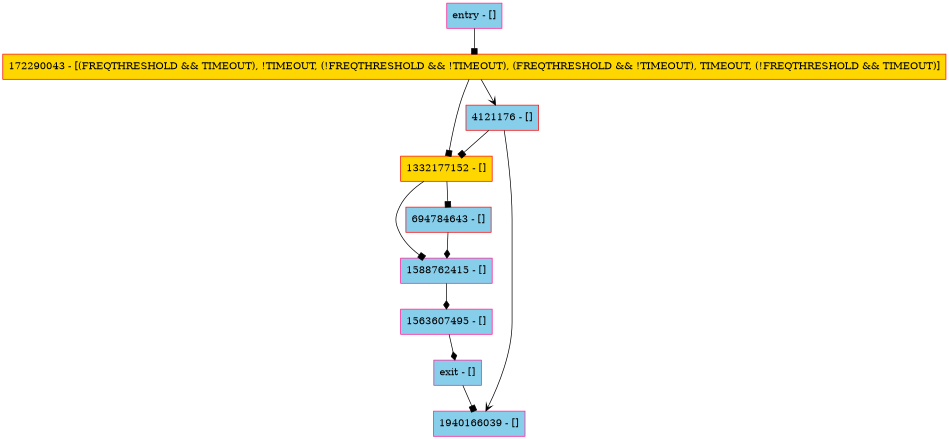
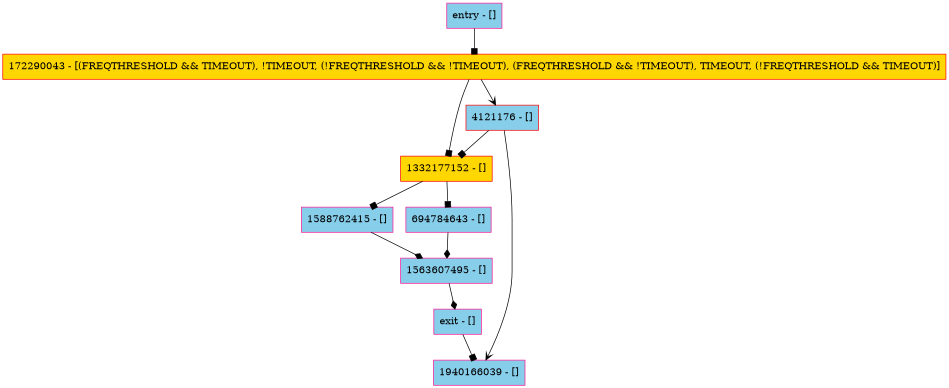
node "694784643 - []": color red -> deeppink
edge "694784643 - []" -> "1588762415 - []": now "694784643 - []" -> "1563607495 - []"
